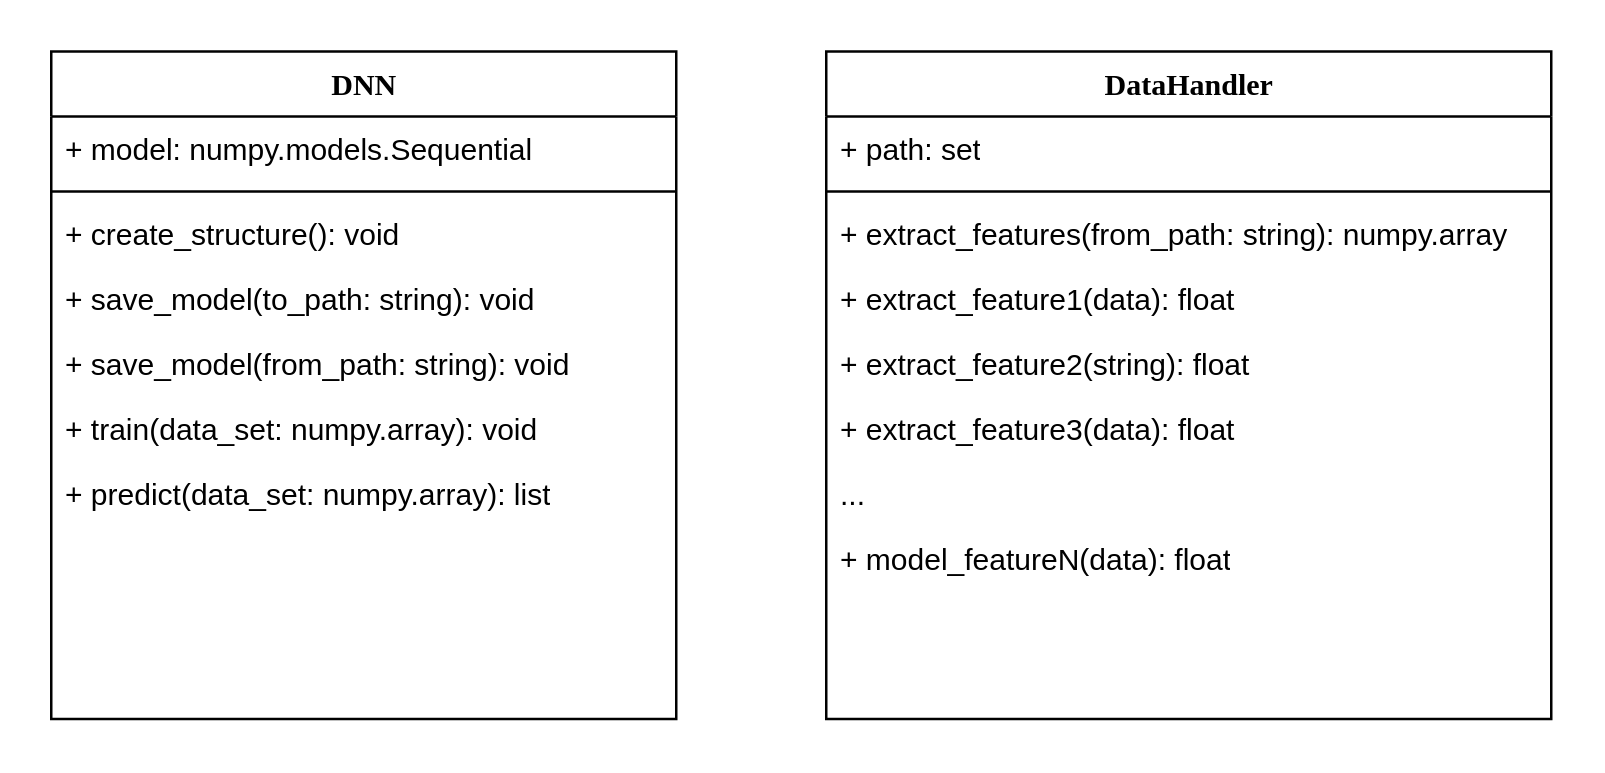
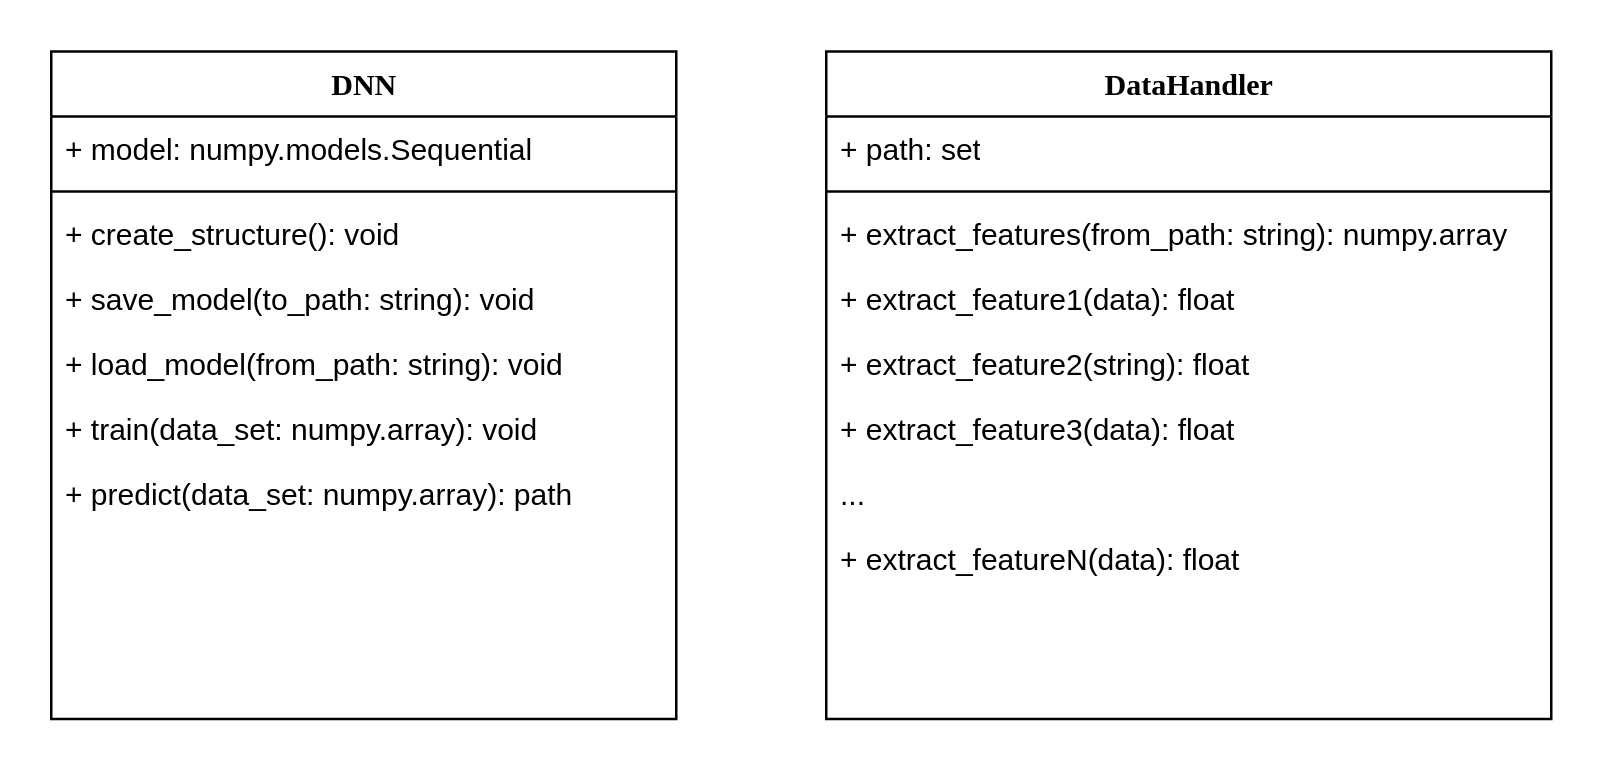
node "+ save_model(from_path: string): void": label "+ save_model(from_path: string): void" -> "+ load_model(from_path: string): void"
node "+ predict(data_set: numpy.array): list": label "+ predict(data_set: numpy.array): list" -> "+ predict(data_set: numpy.array): path"
node "+ model_featureN(data): float": label "+ model_featureN(data): float" -> "+ extract_featureN(data): float"
